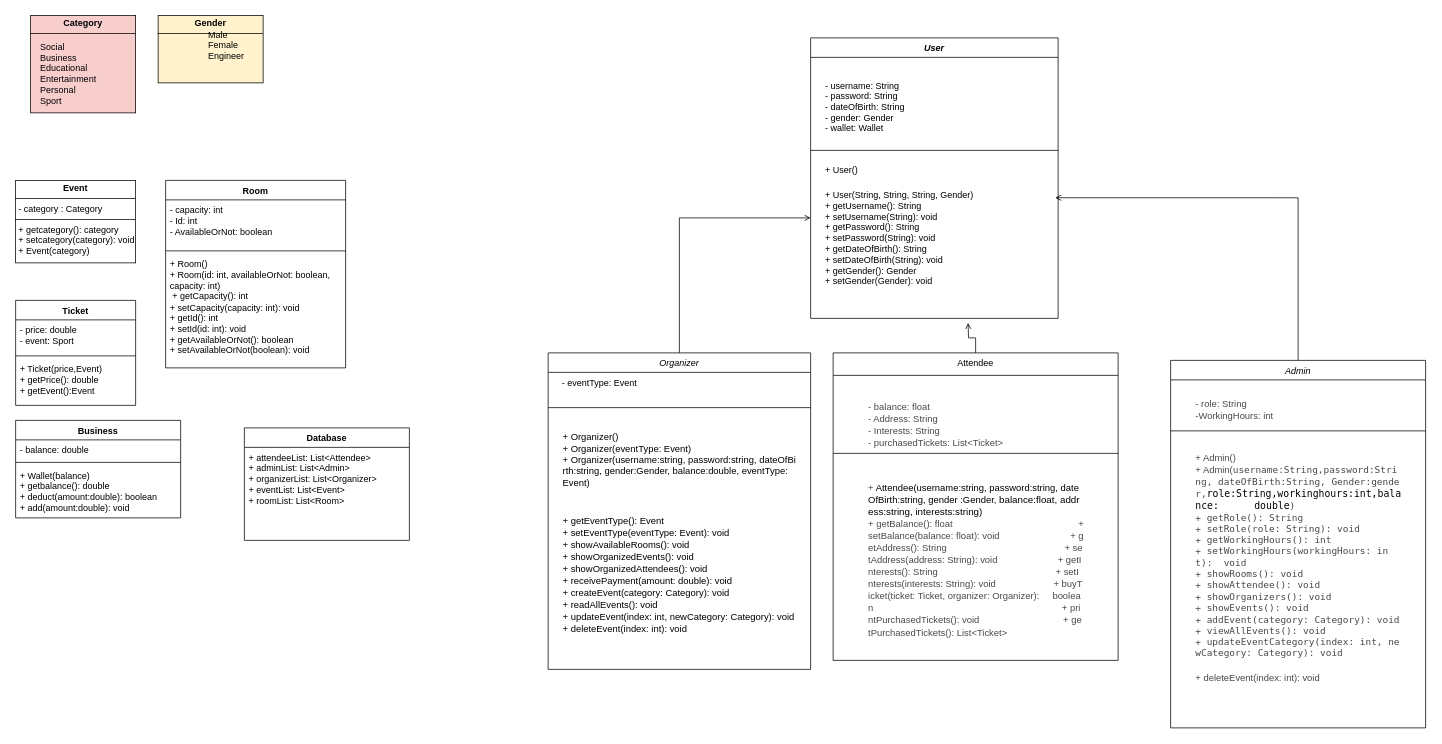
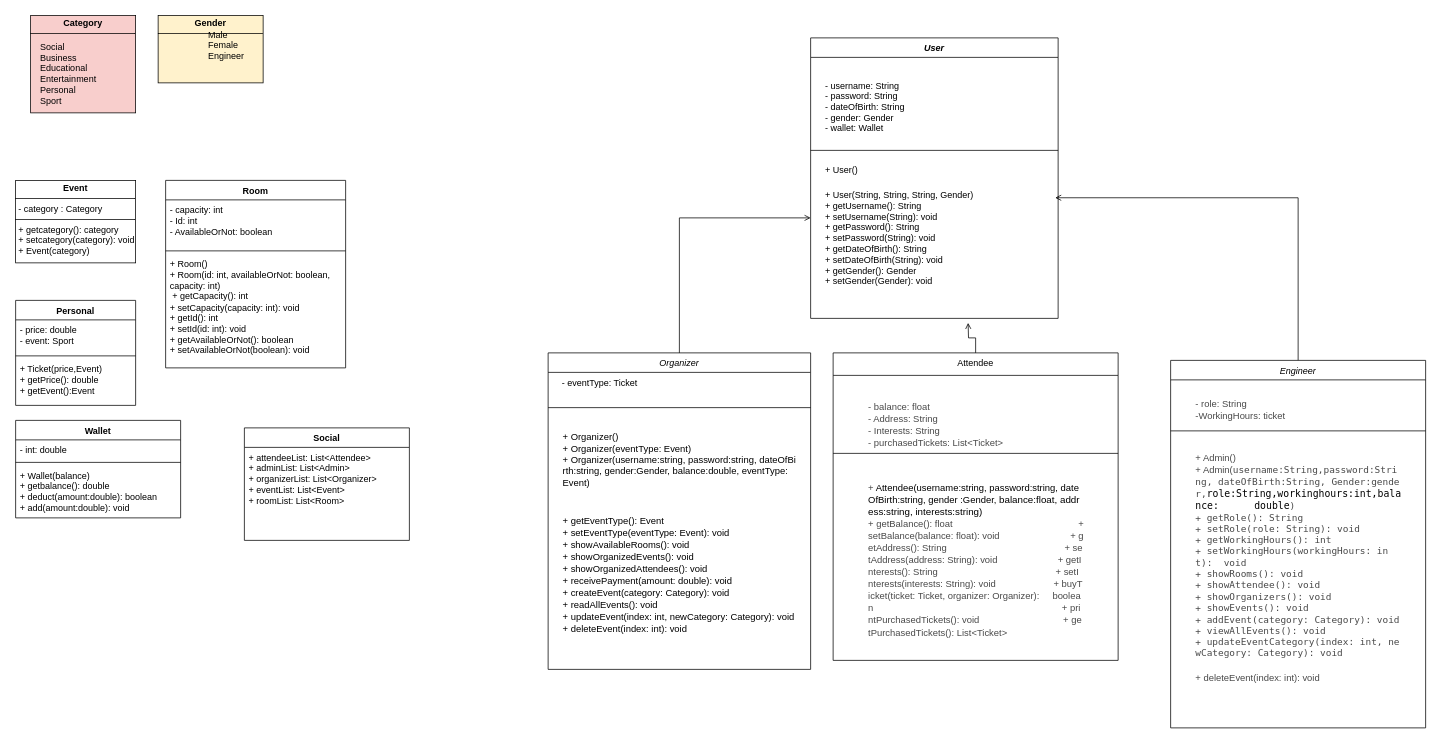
node "Ticket": label "Ticket" -> "Personal"
node "Admin": label "Admin" -> "Engineer"
node "- eventType: Event": label "- eventType: Event" -> "- eventType: Ticket"
node "- role: String -WorkingHours: int": label "- role: String -WorkingHours: int" -> "- role: String -WorkingHours: ticket"
node "Business": label "Business" -> "Wallet"
node "Database": label "Database" -> "Social"
node "- balance: double": label "- balance: double" -> "- int: double"
